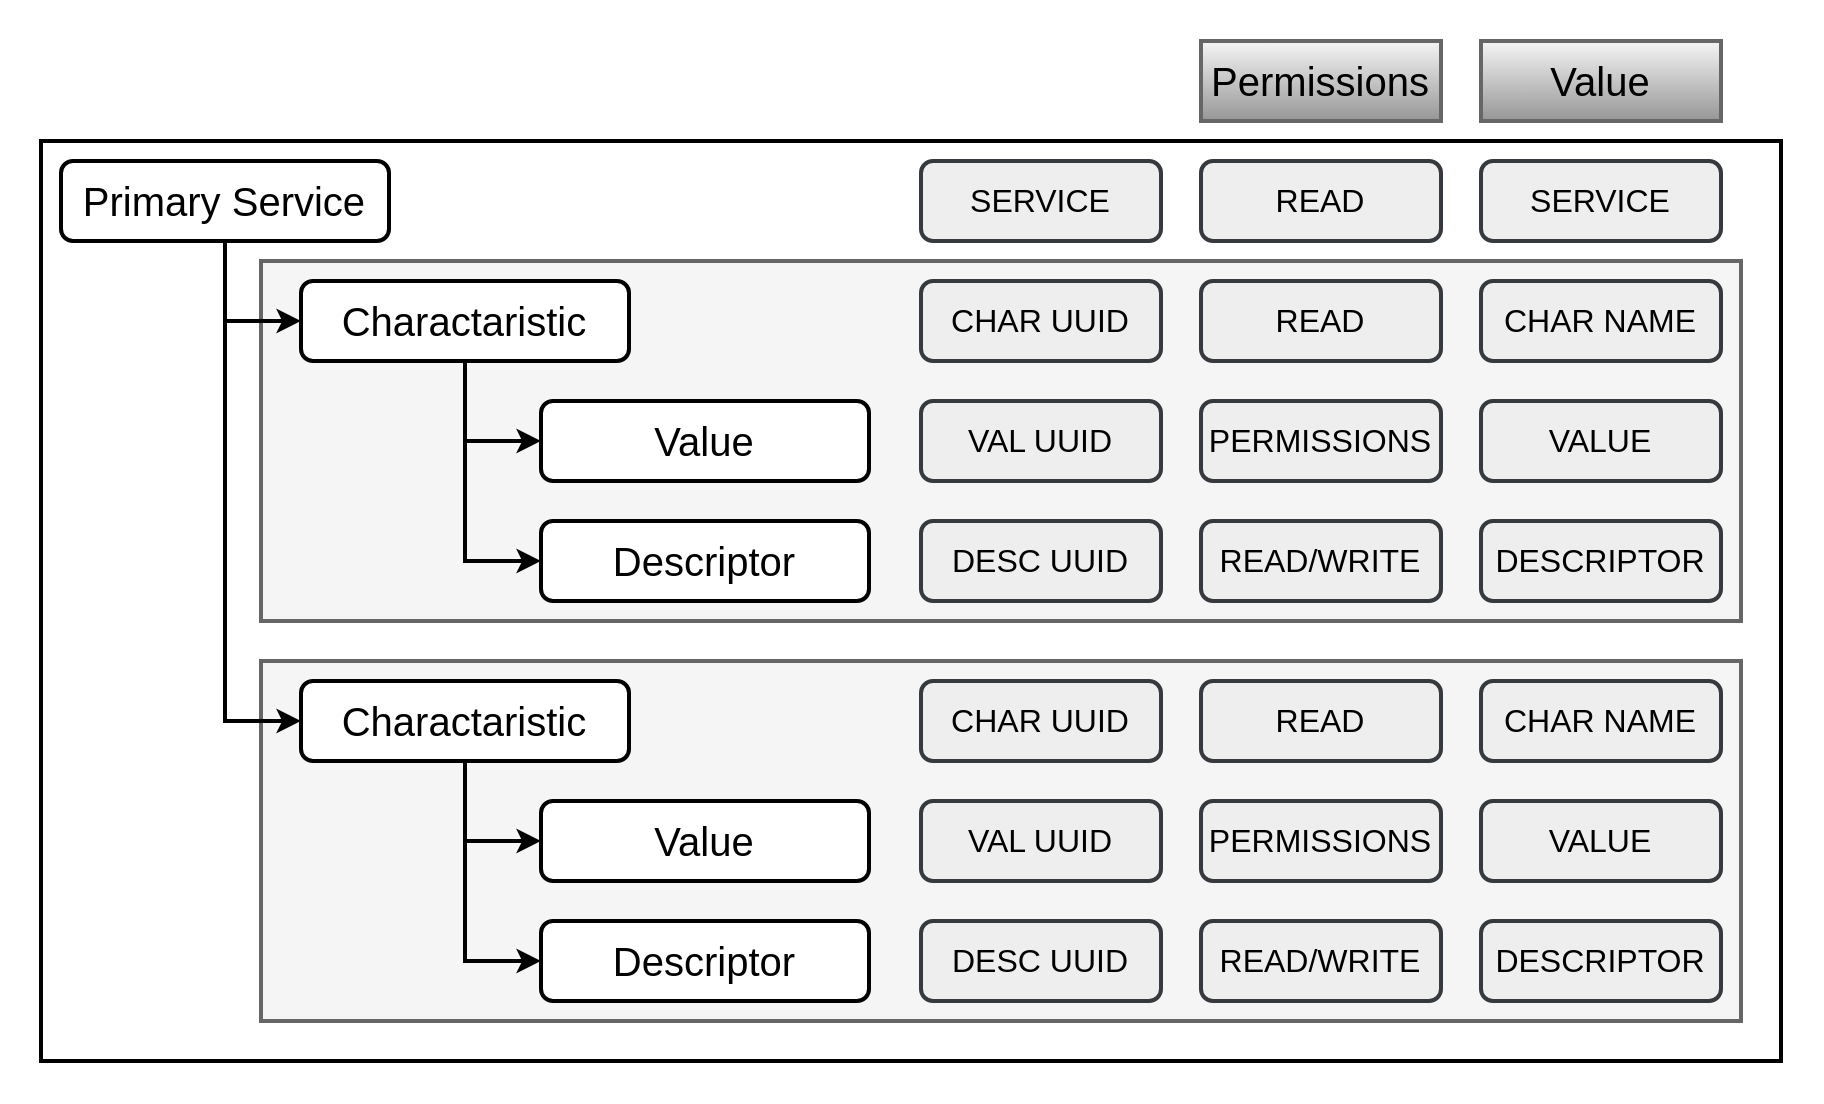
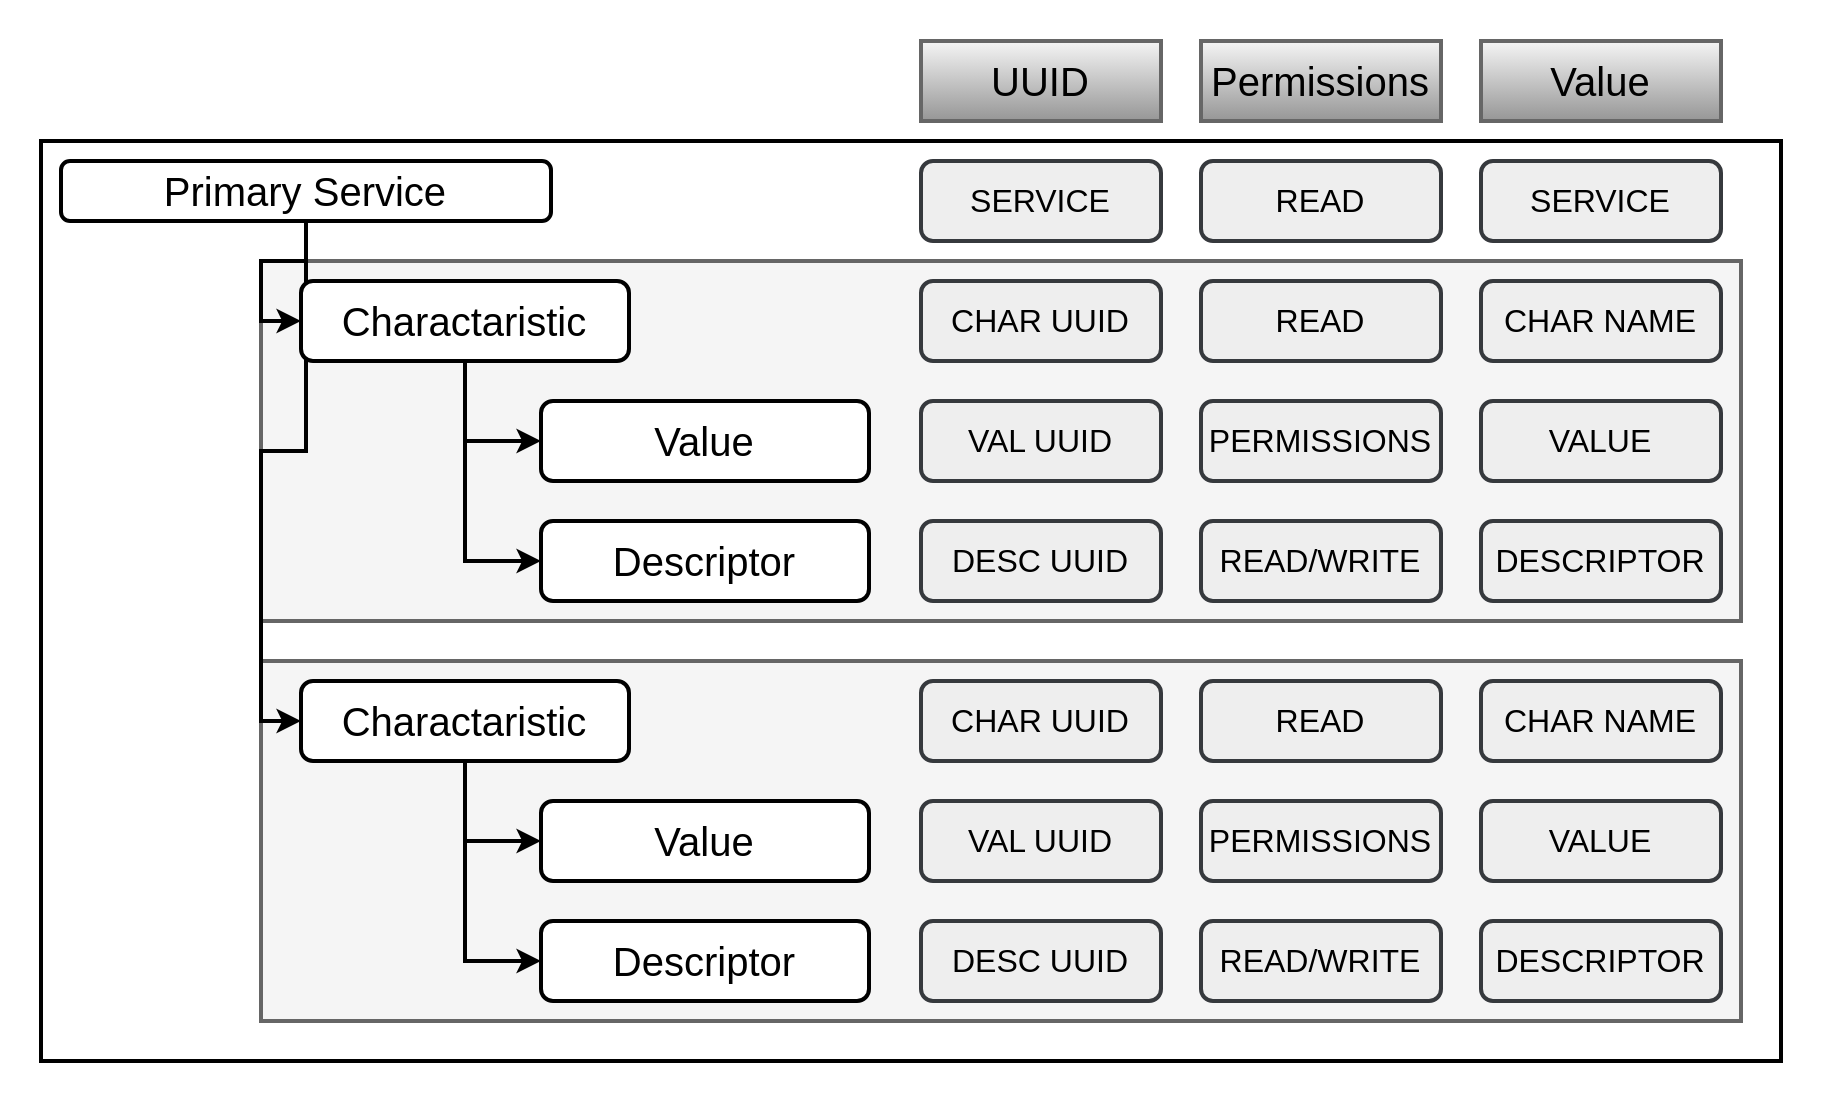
node "UUID": added
node "Primary Service": size 328x80 -> 490x60
